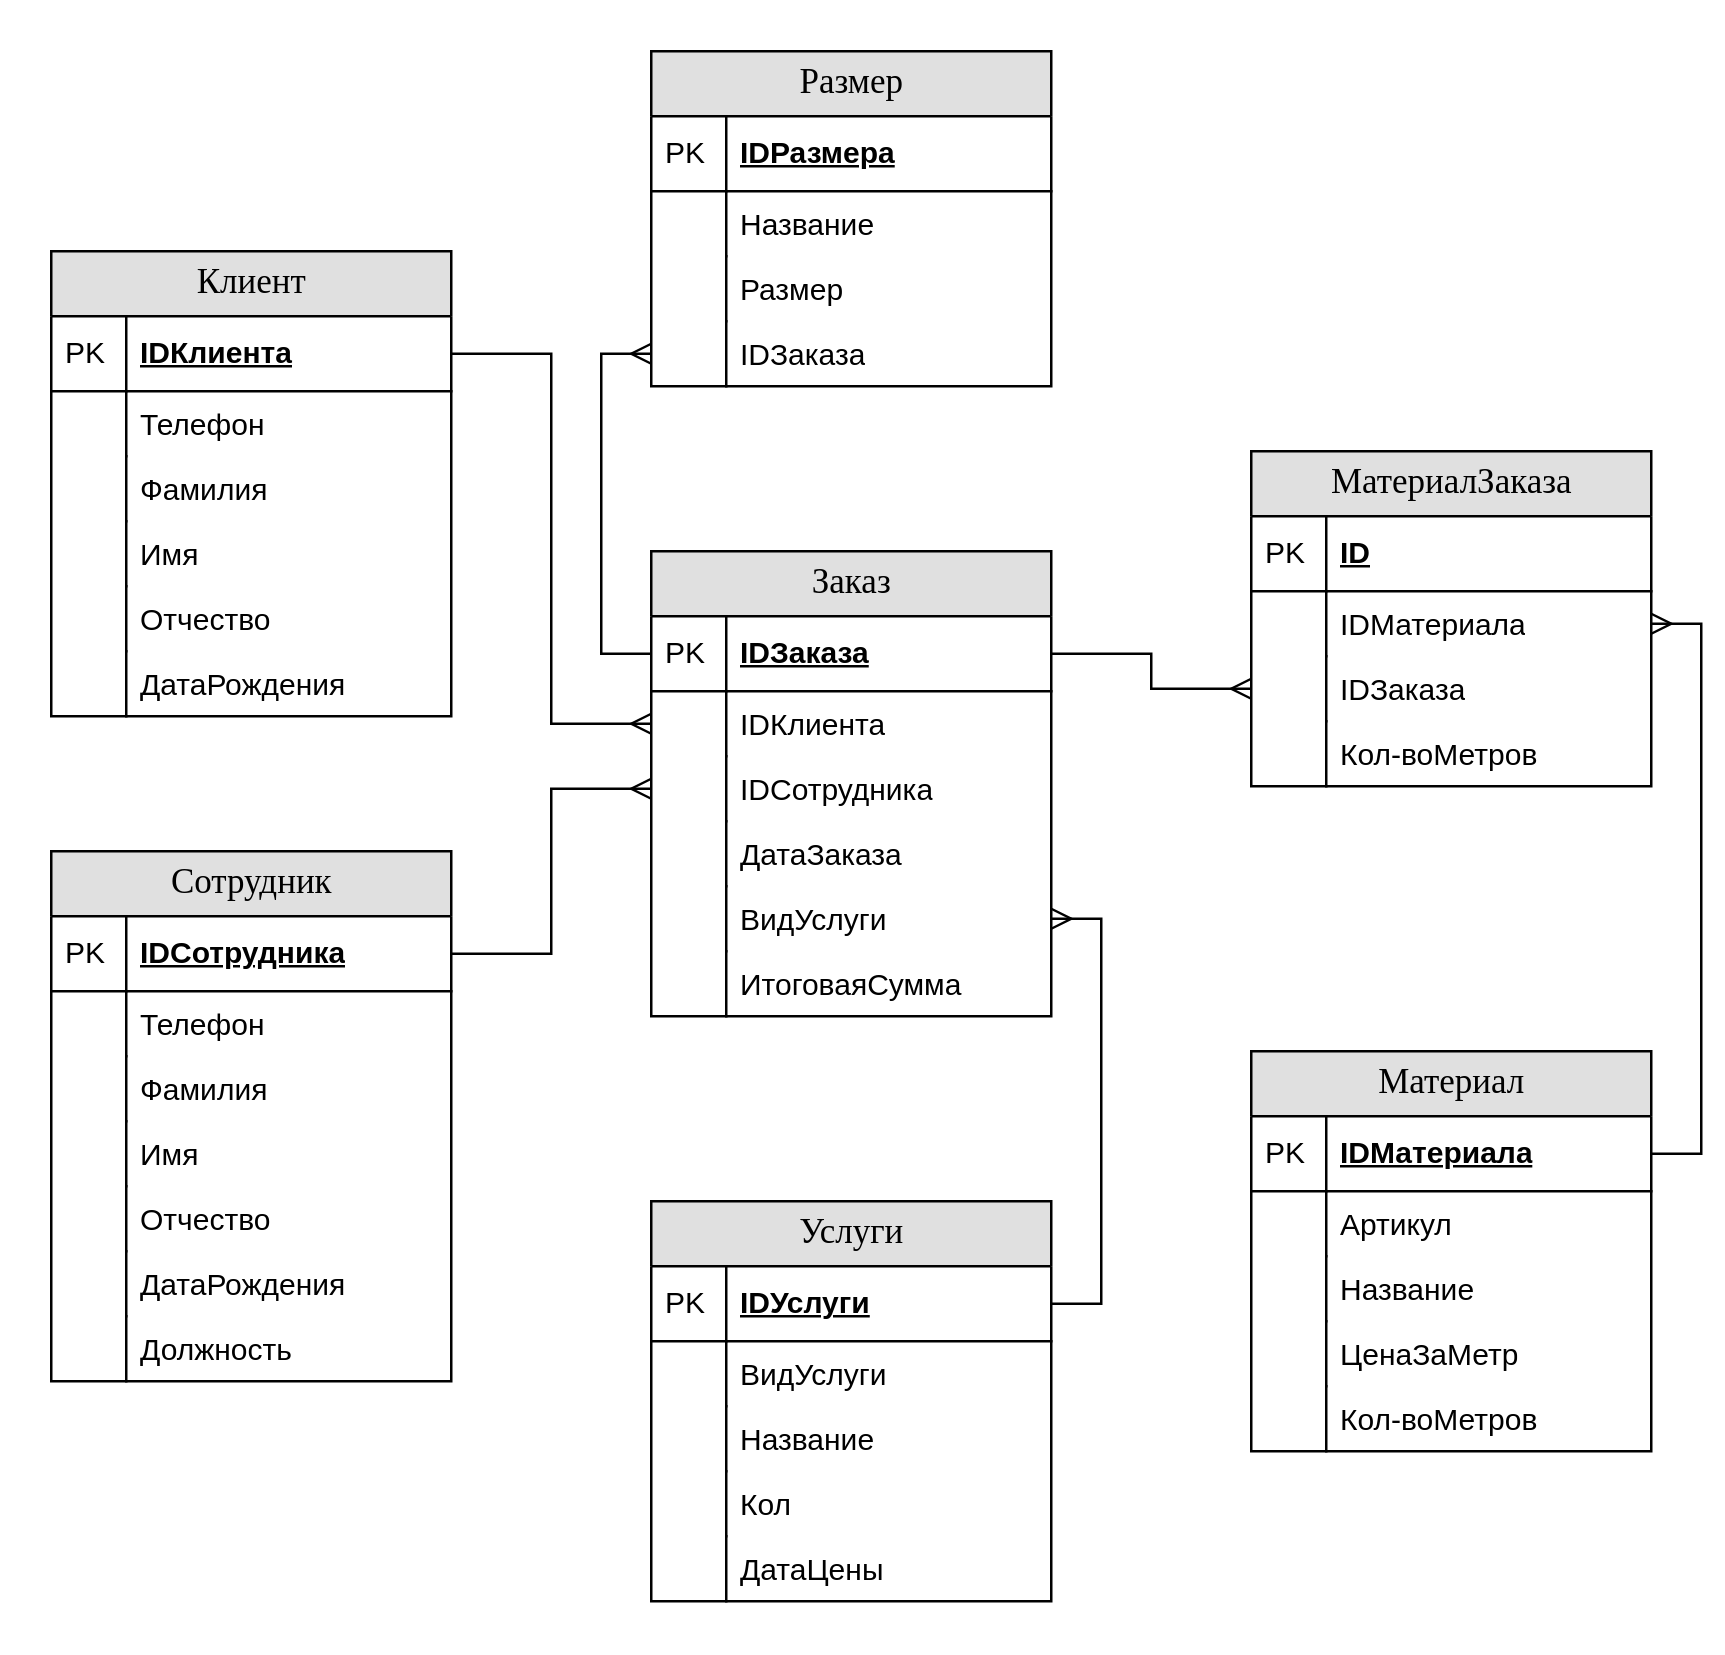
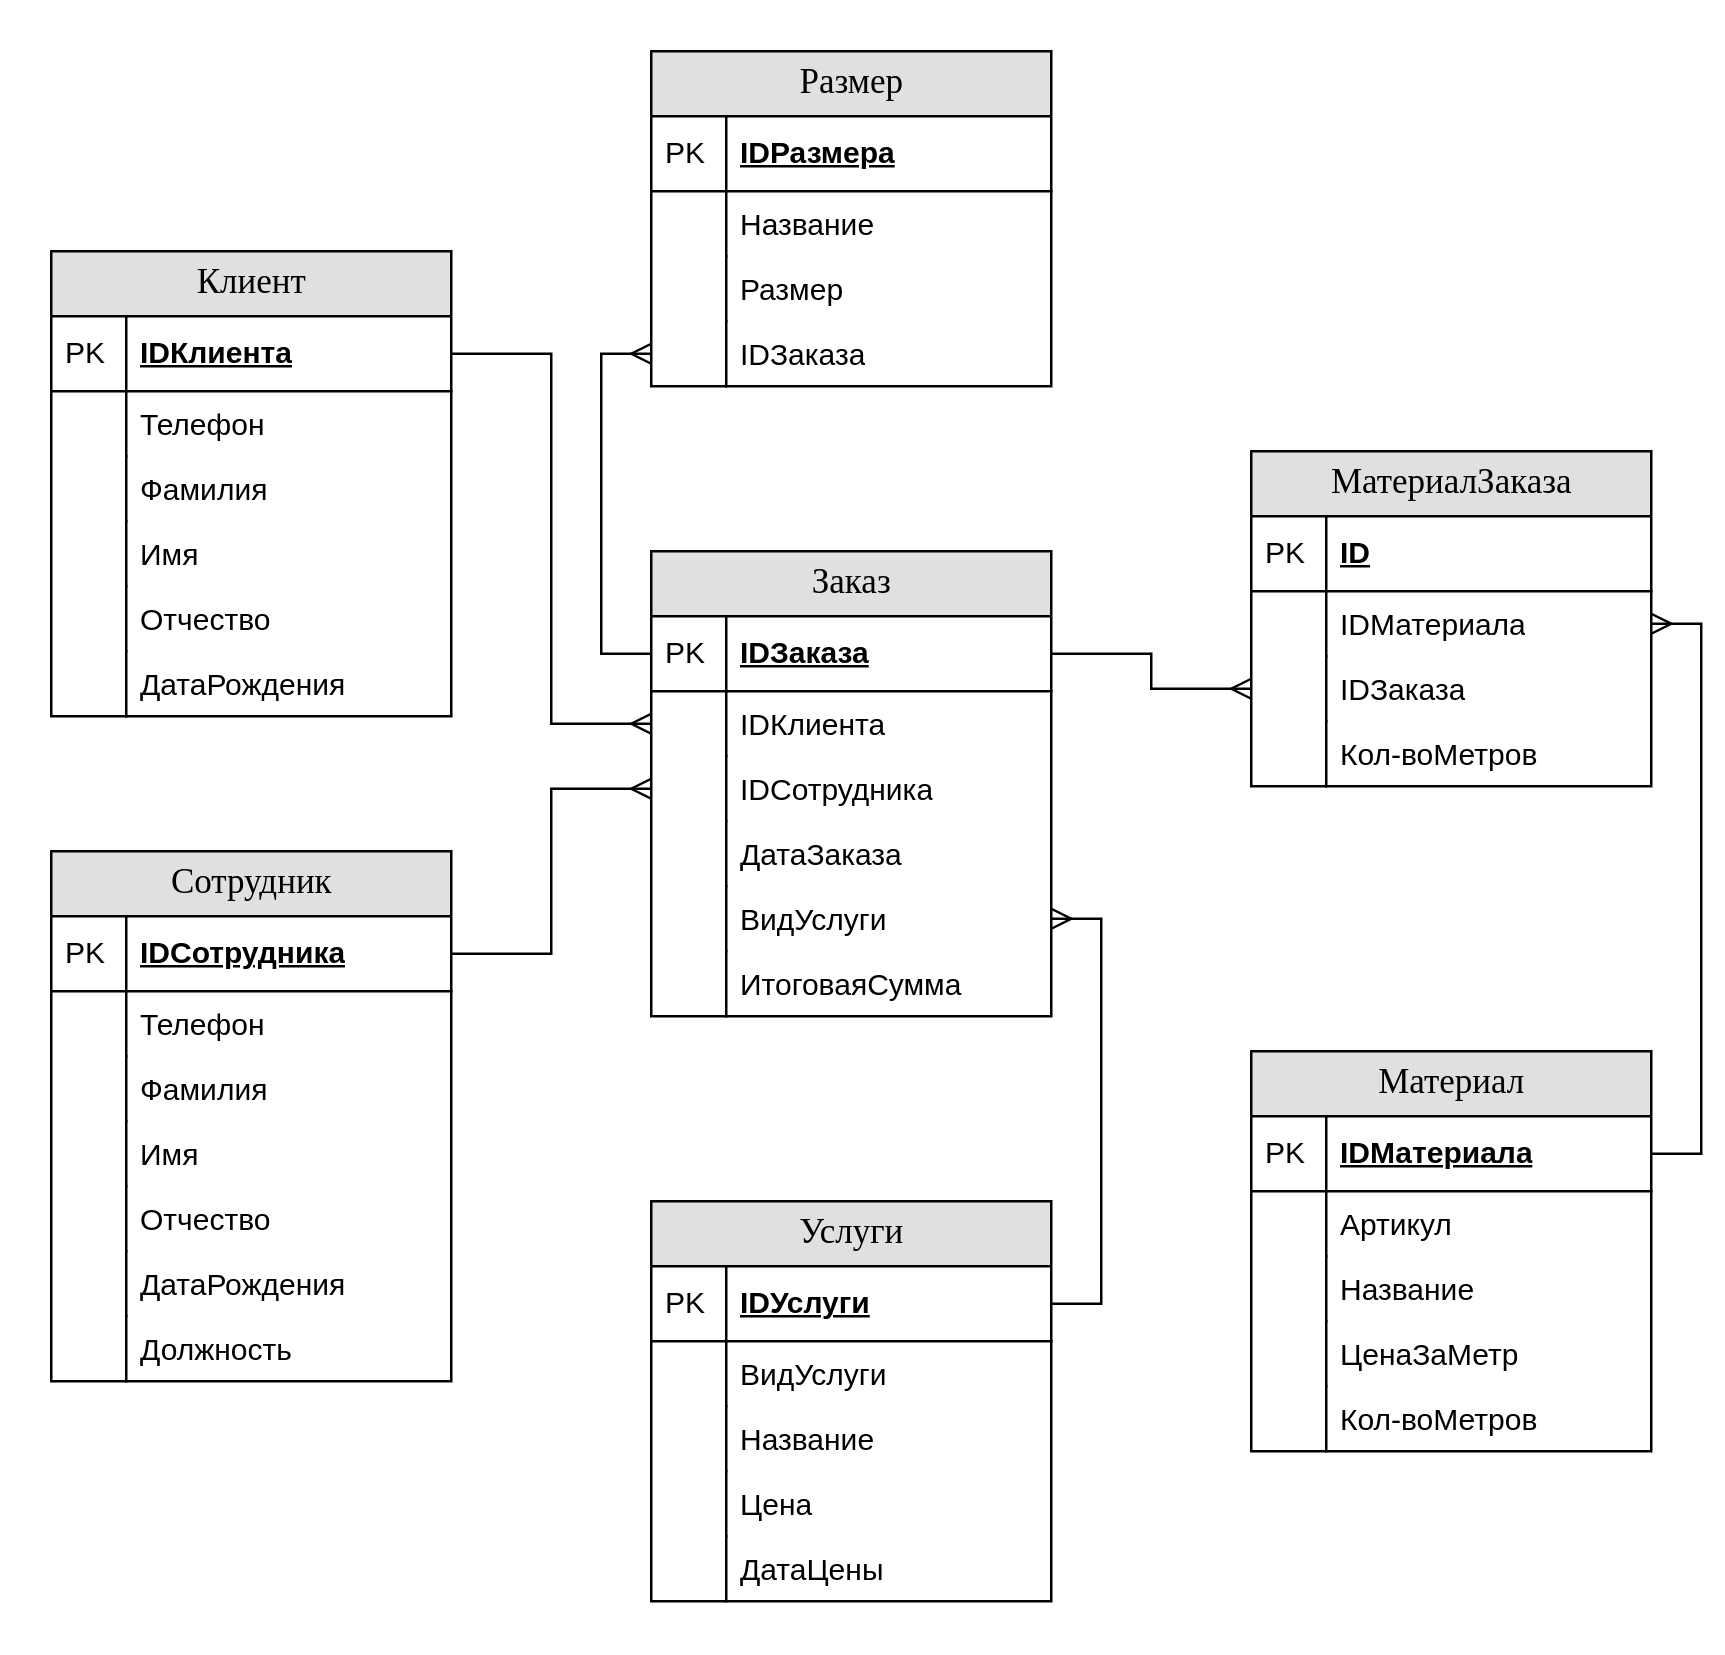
node "Кол": label "Кол" -> "Цена"
